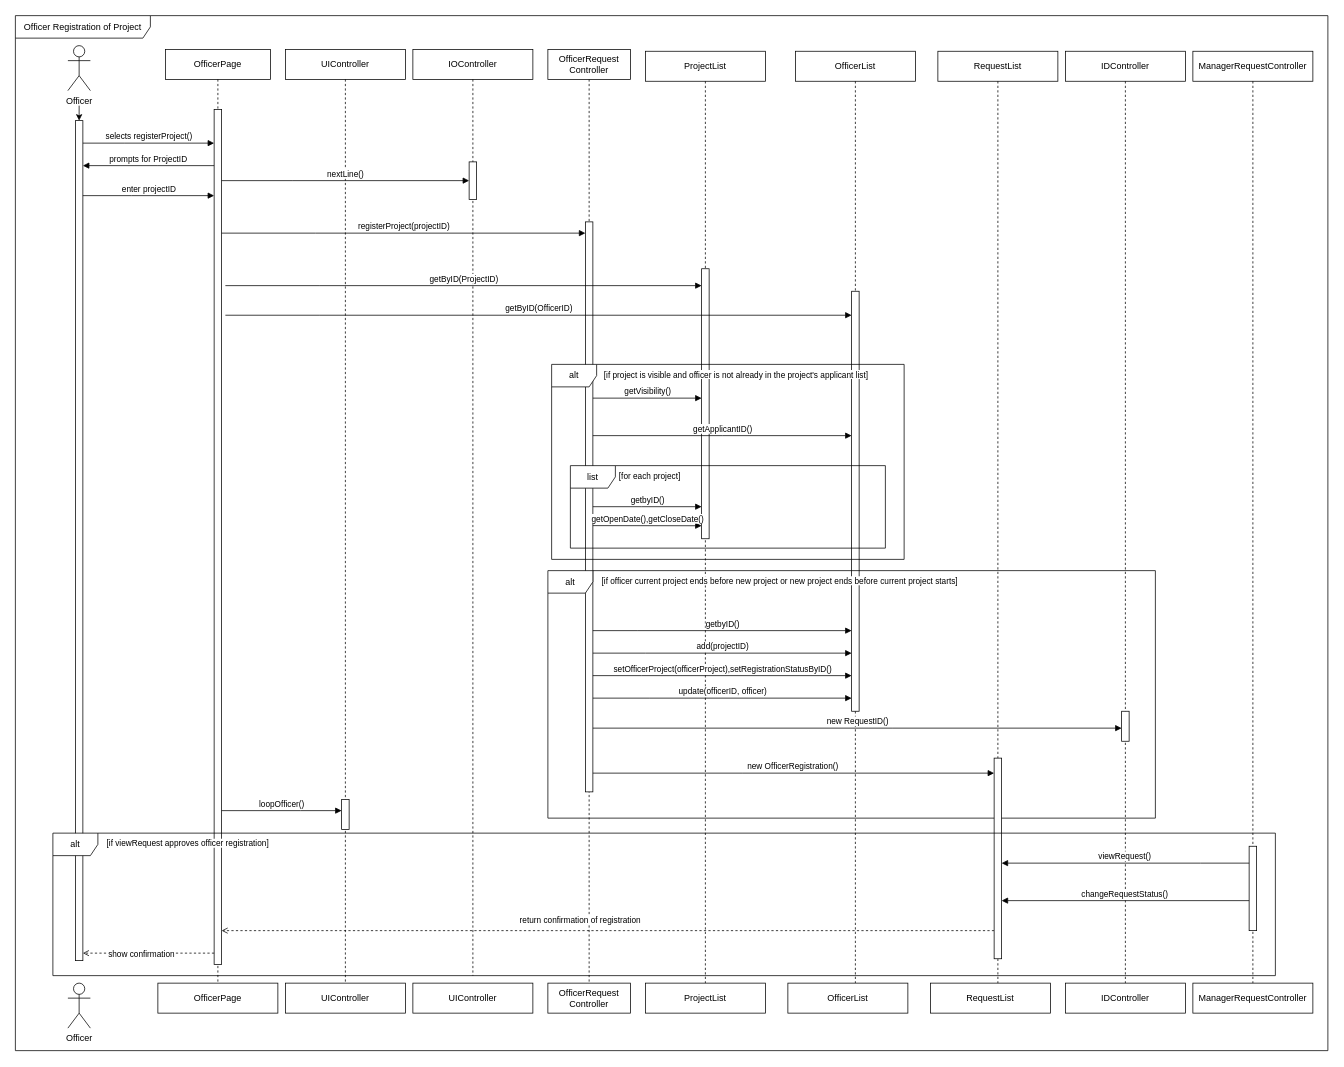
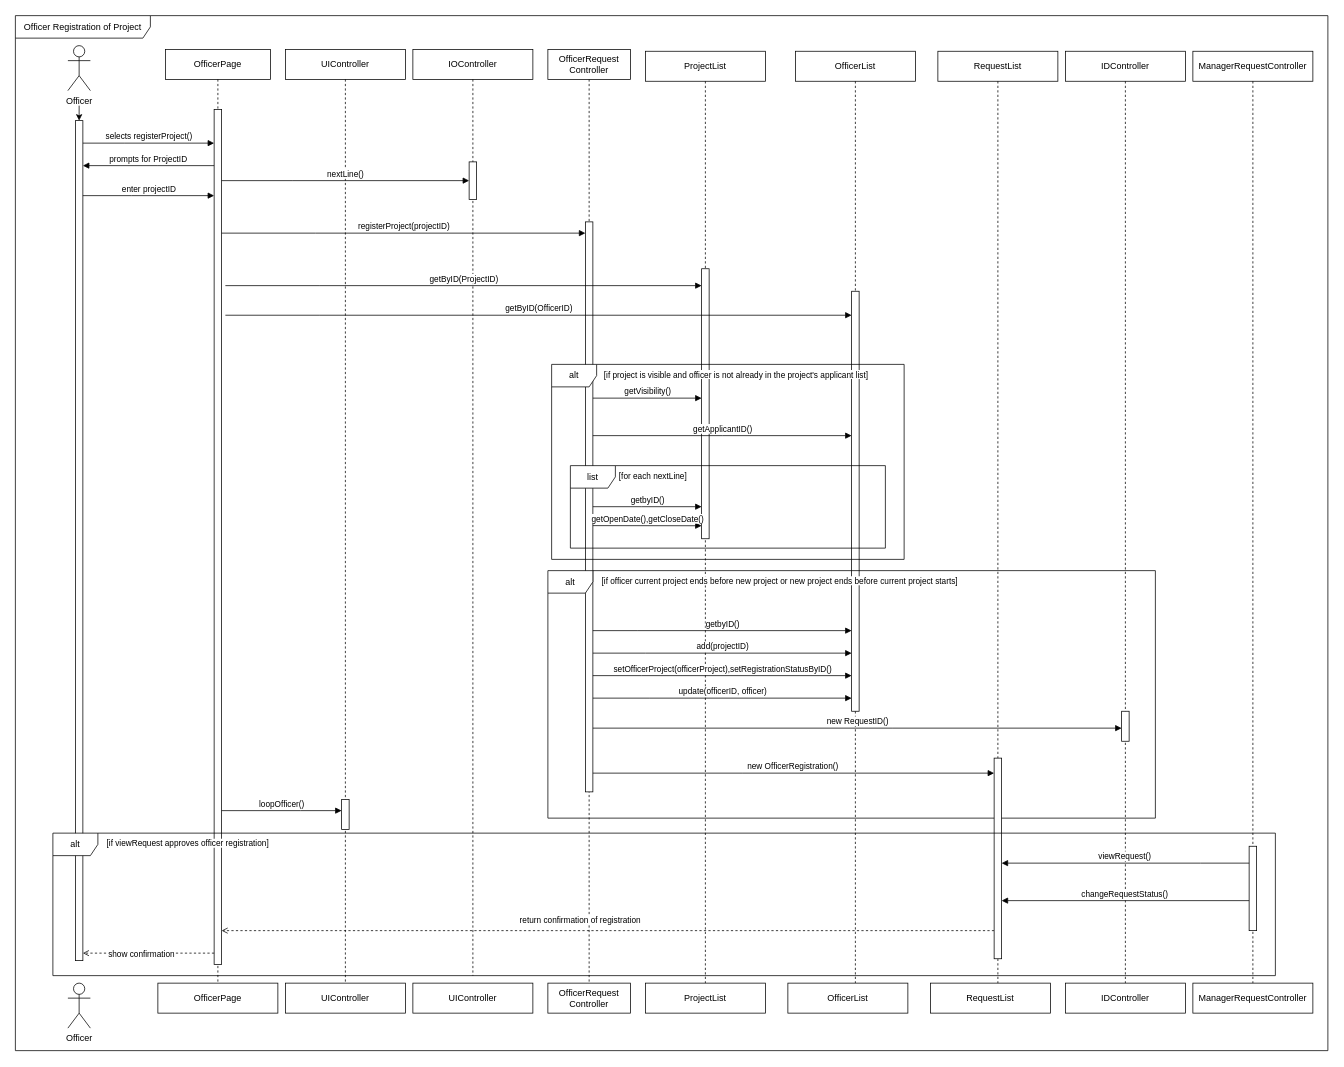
node "[for each project]": label "[for each project]" -> "[for each nextLine]"
